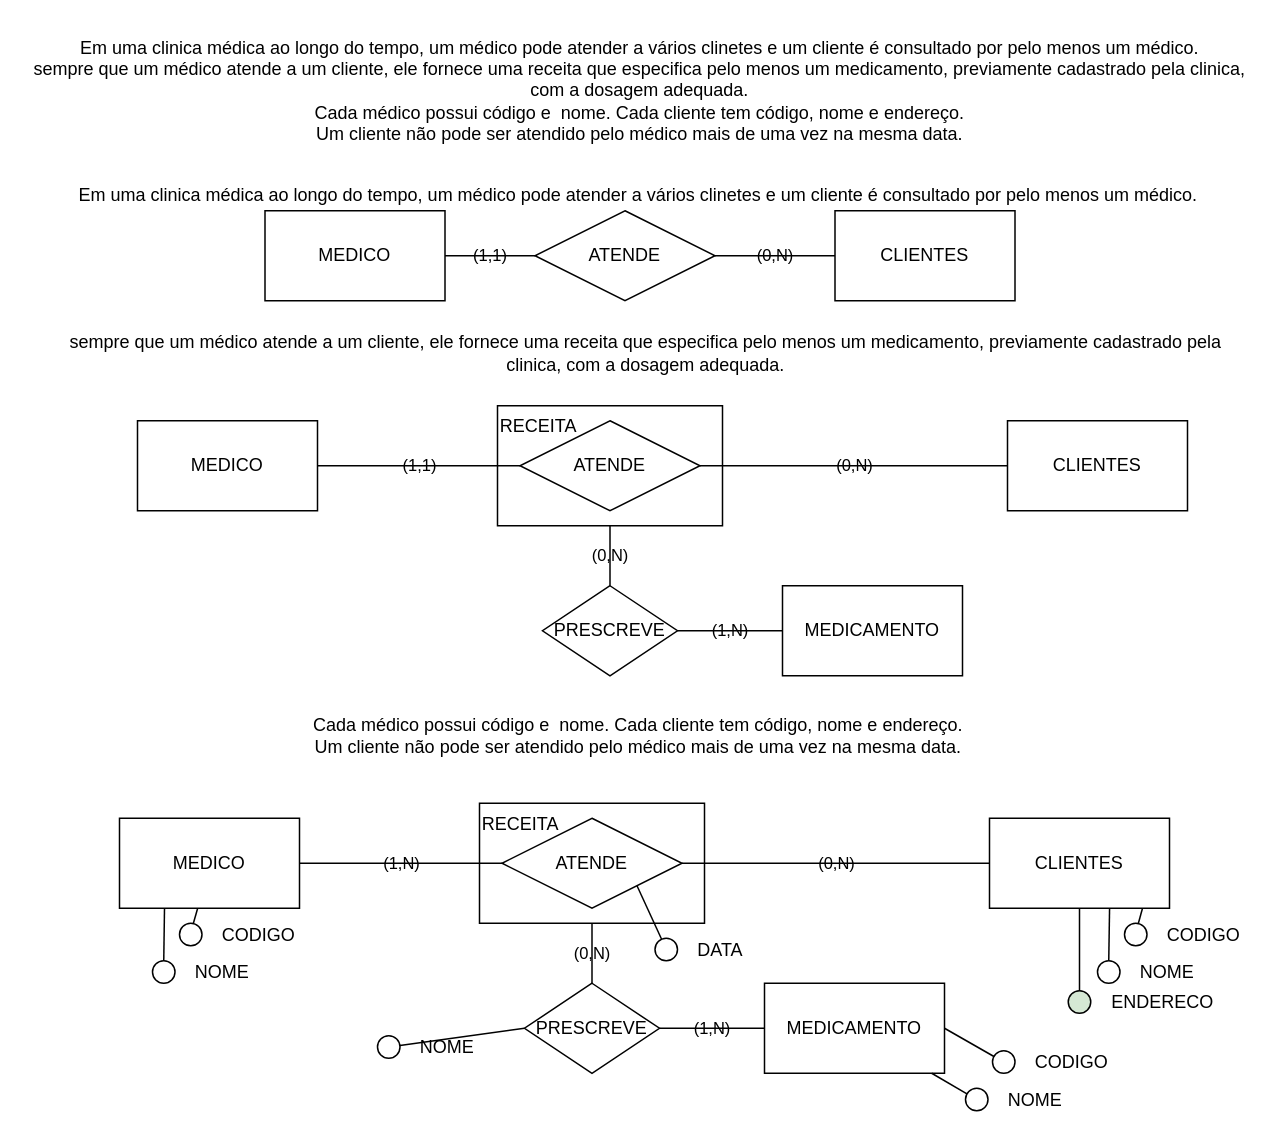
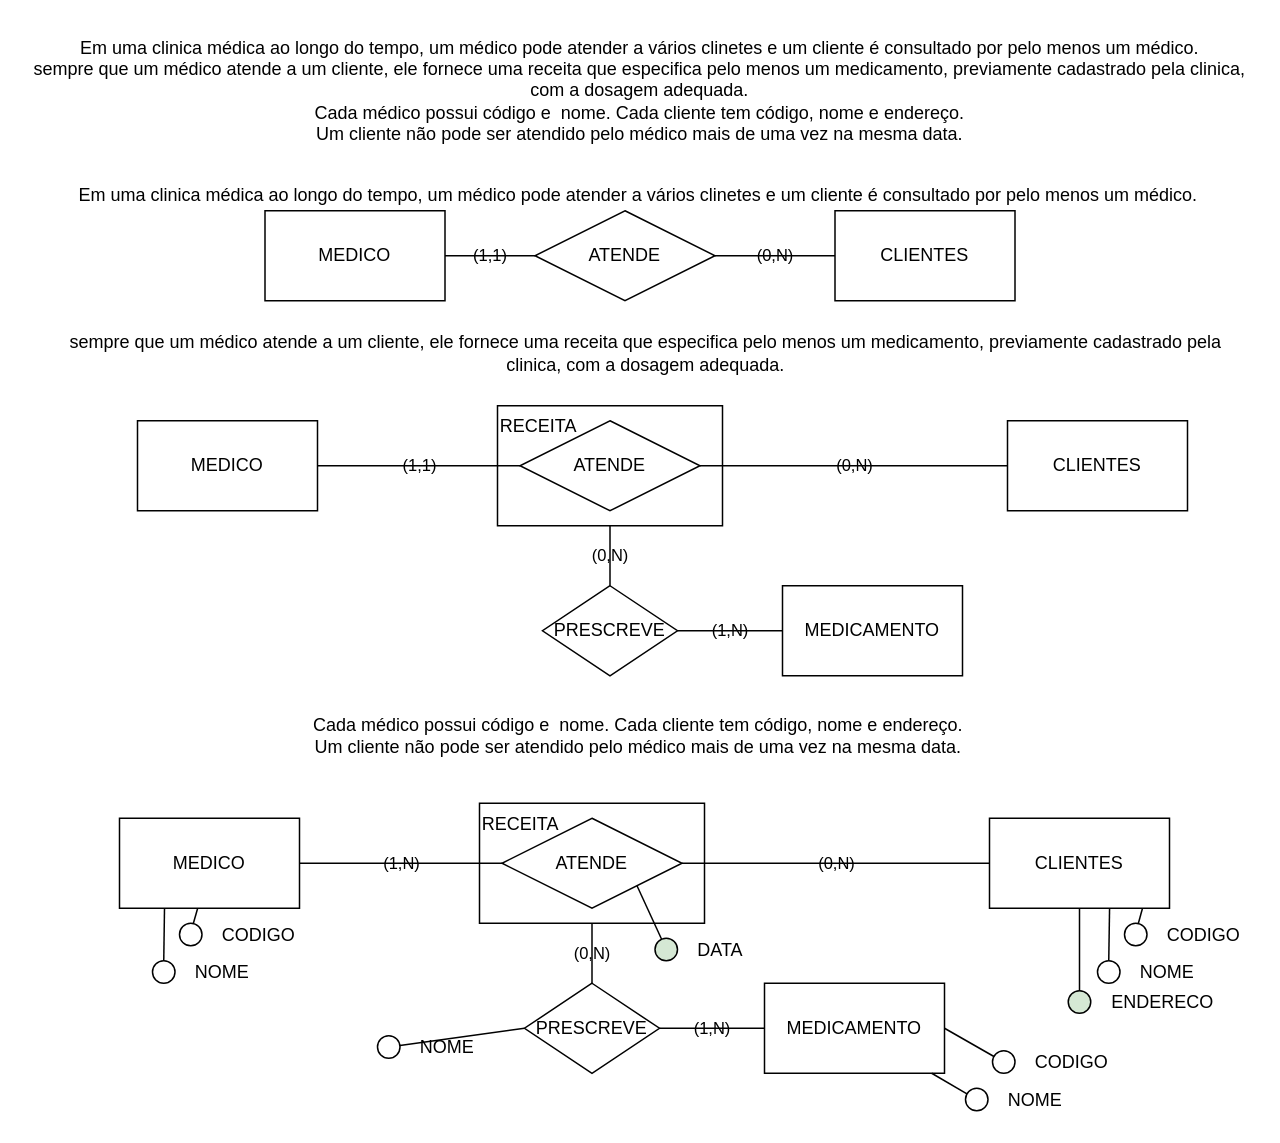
node "DATA": fillcolor #ffffff -> #d5e8d4
